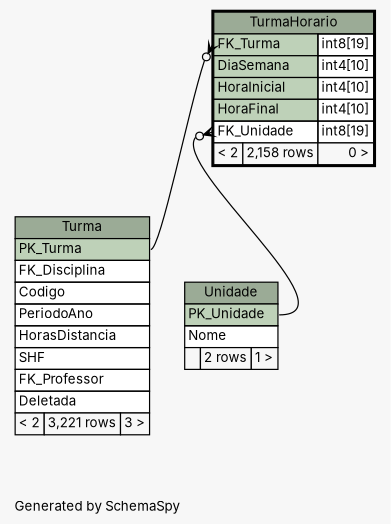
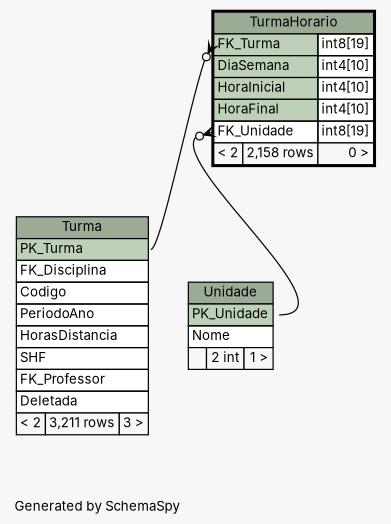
node "Unidade": text "2 rows" -> "2 int"
node "Turma": text "3,221 rows" -> "3,211 rows"
